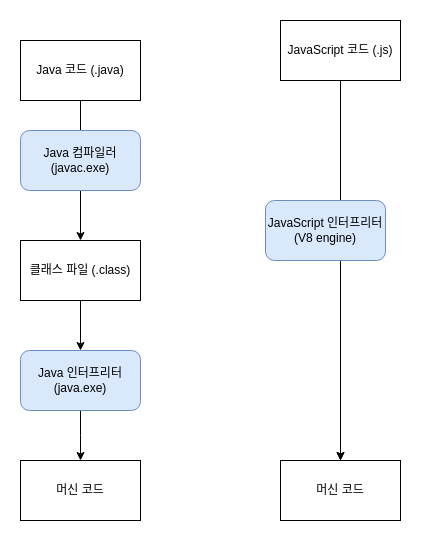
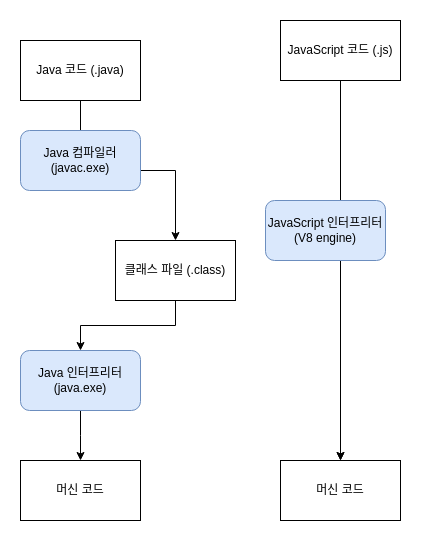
node "클래스 파일 (.class)": moved (81, 271) -> (176, 271)
